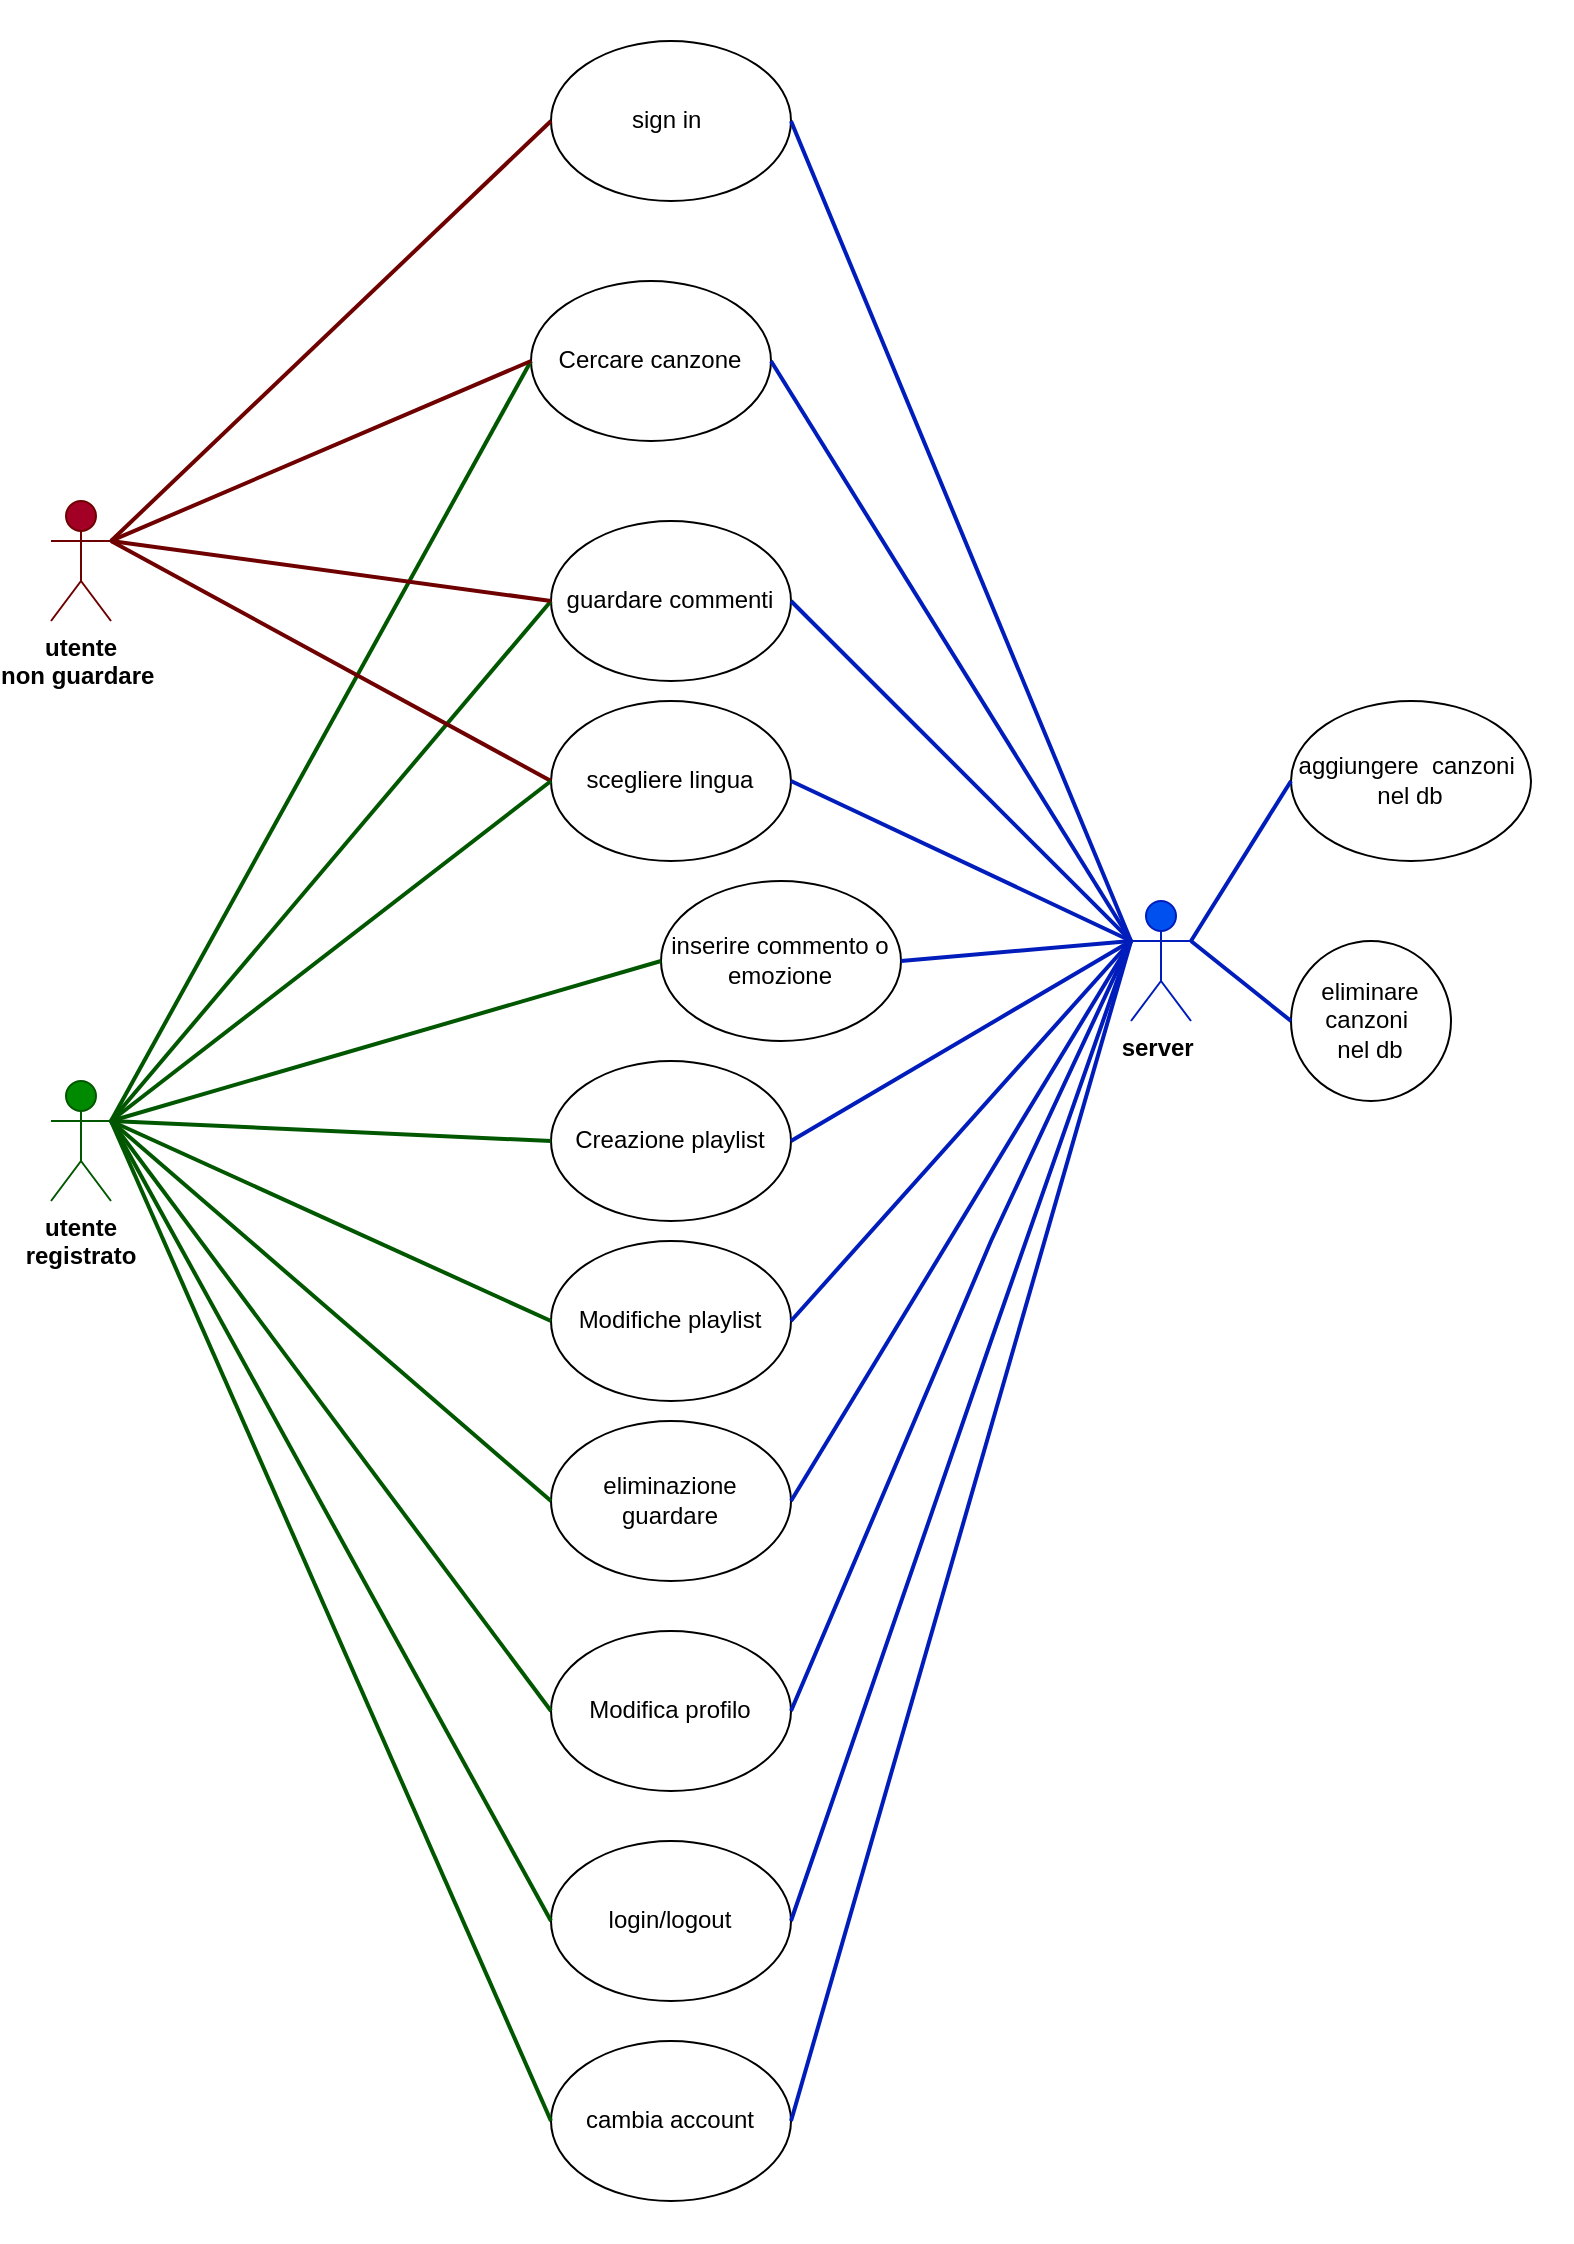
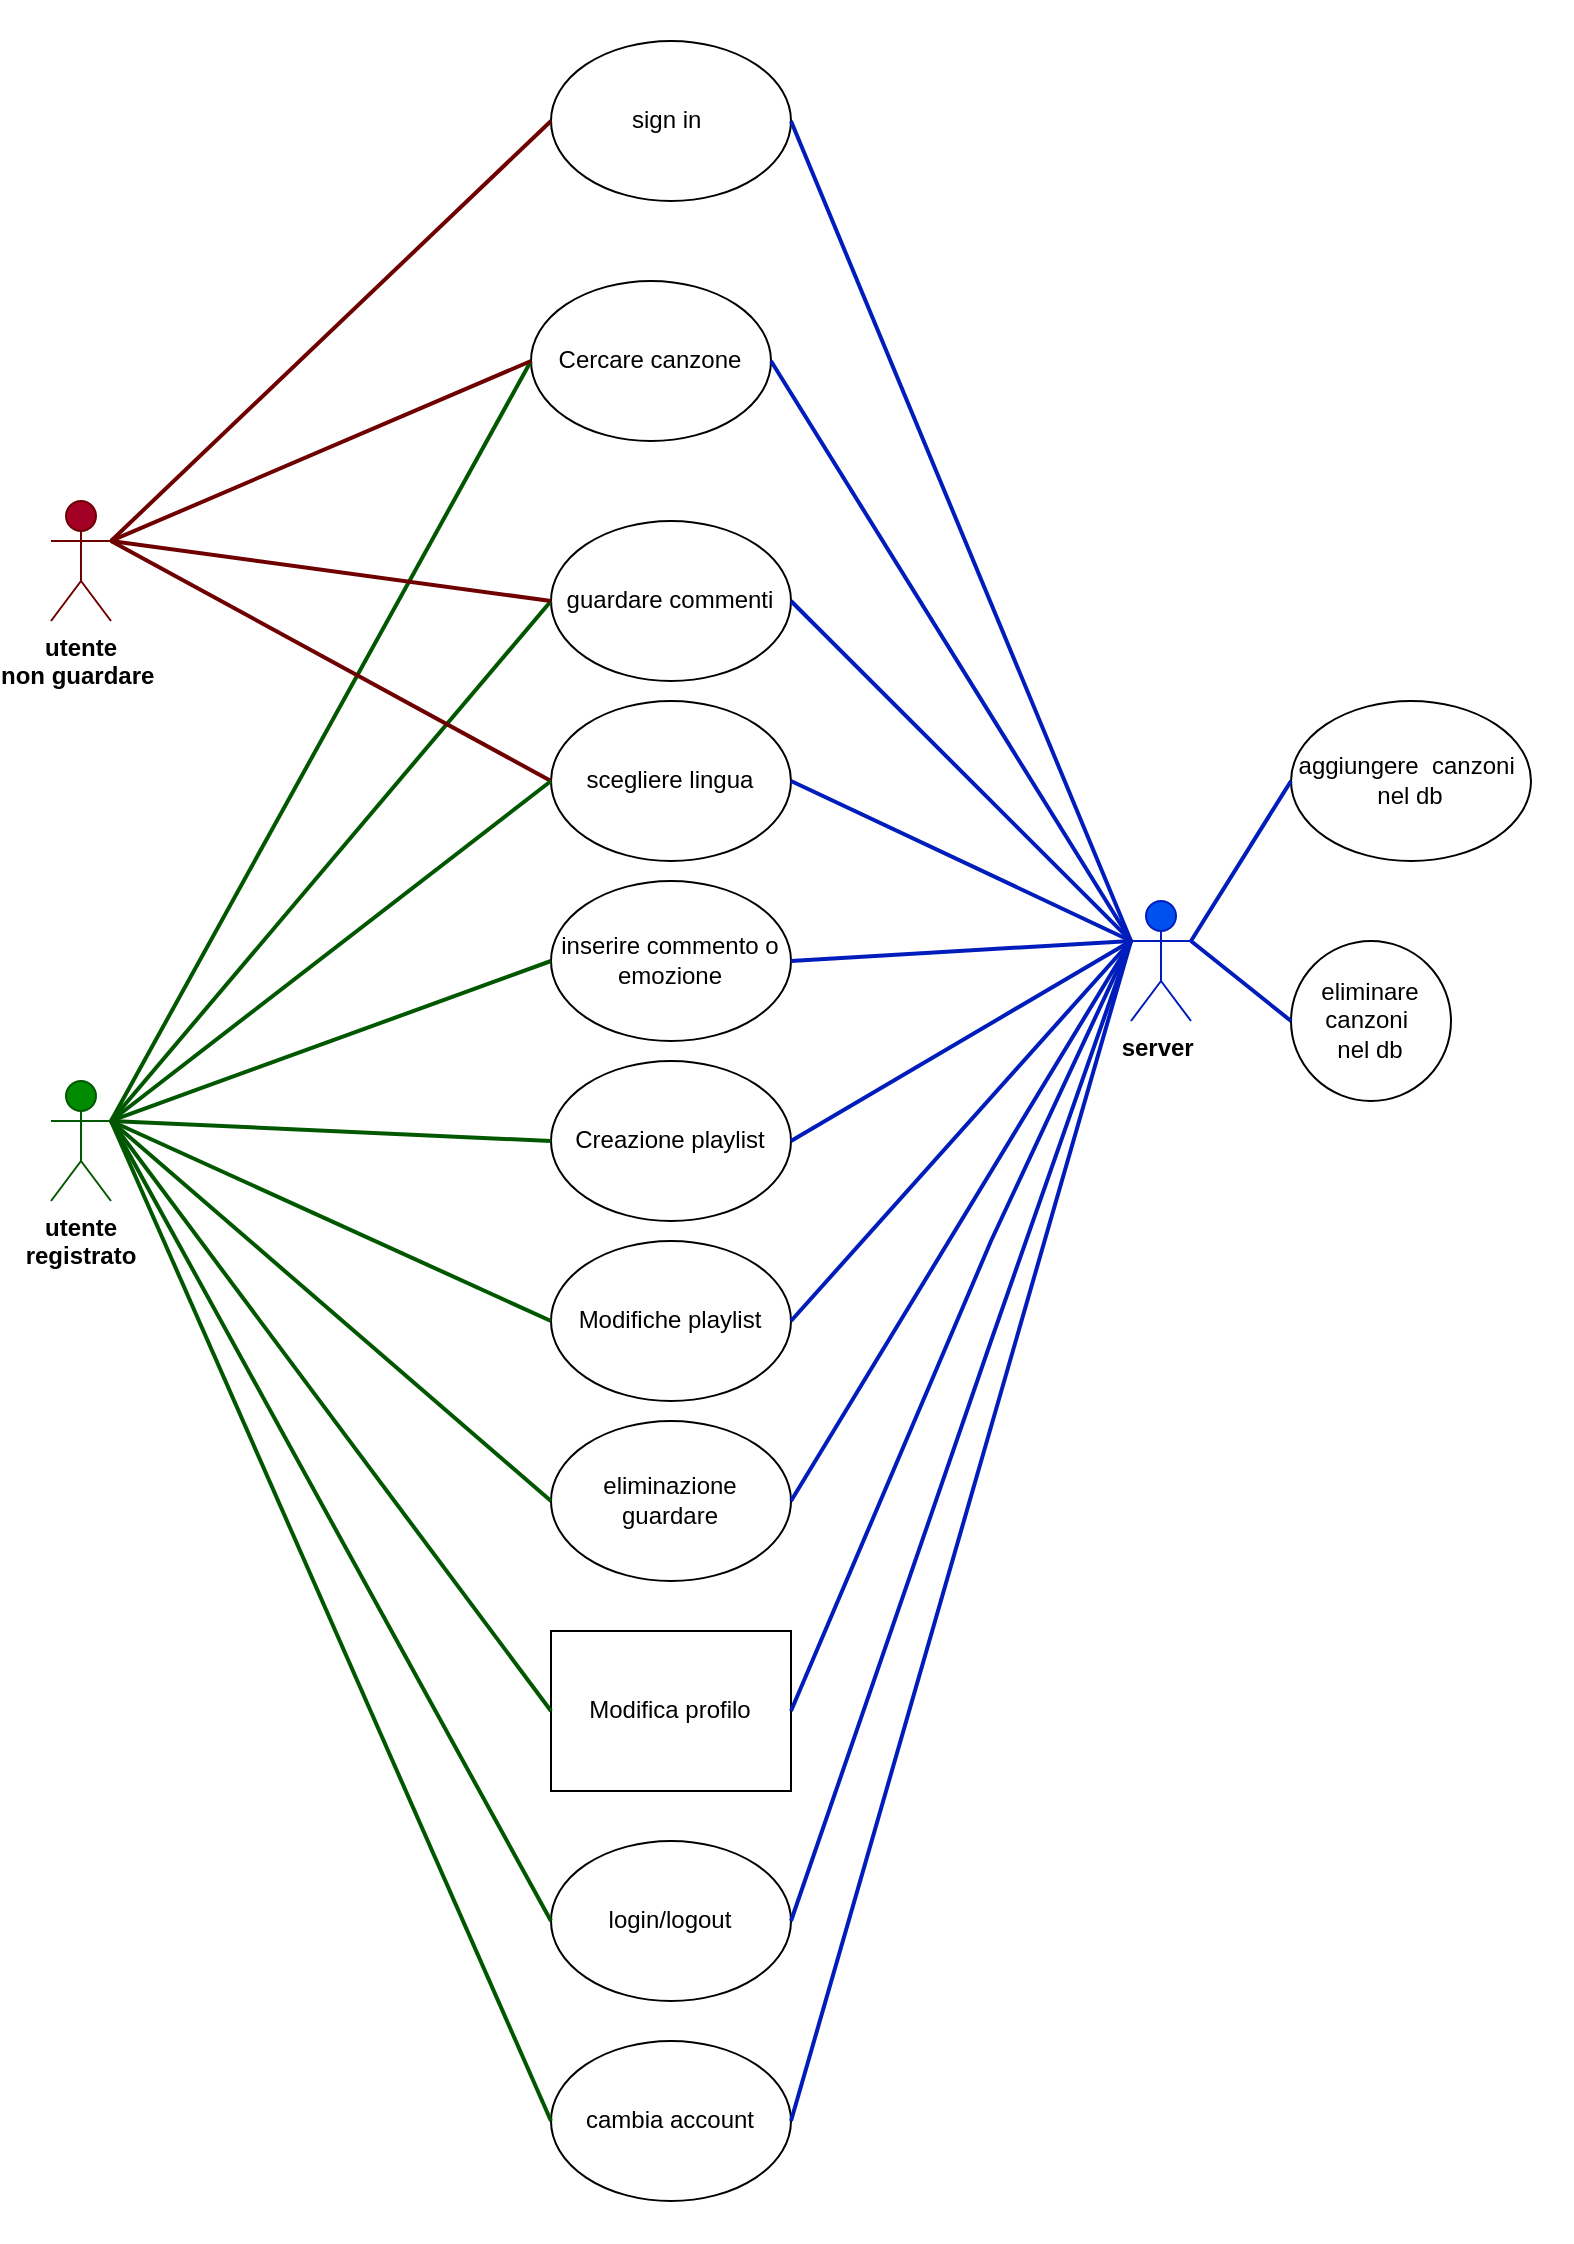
node "inserire commento o emozione": moved (781, 961) -> (671, 961)
node "Modifica profilo": shape ellipse -> rectangle
